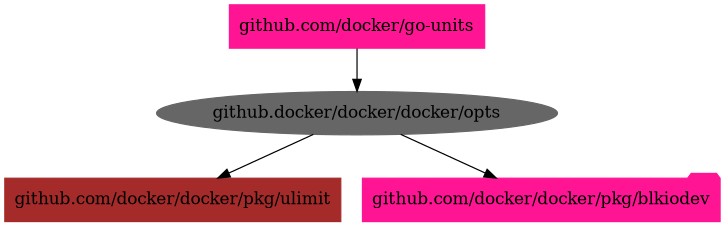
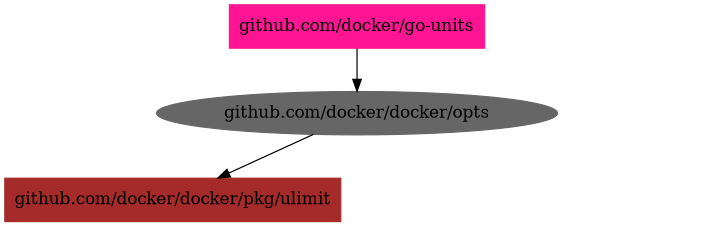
node "github.docker/docker/docker/opts": label "github.docker/docker/docker/opts" -> "github.com/docker/docker/opts"
node "github.com/docker/docker/pkg/blkiodev": removed
